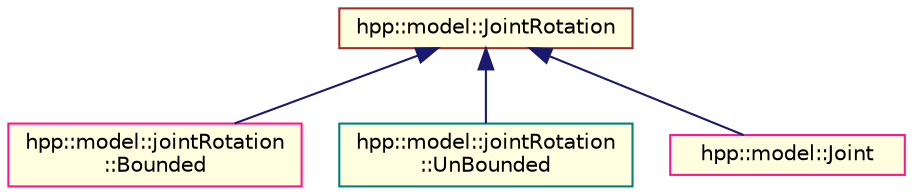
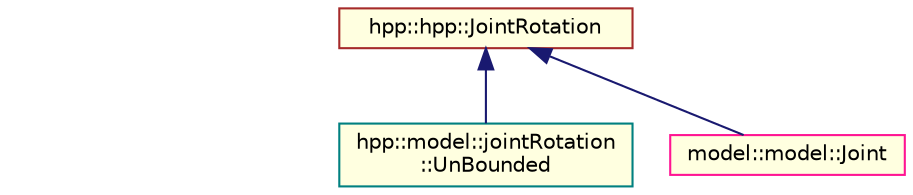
node "hpp::model::JointRotation": label "hpp::model::JointRotation" -> "hpp::hpp::JointRotation"
node "hpp::model::jointRotation ::Bounded": removed
node "hpp::model::Joint": label "hpp::model::Joint" -> "model::model::Joint"
